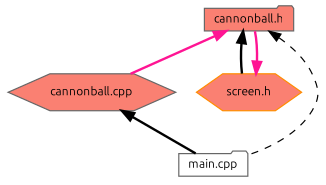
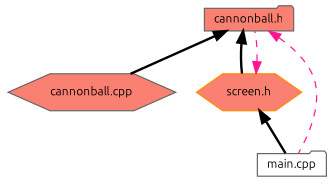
edge "cannonball.h" -> "screen.h": style bold -> dashed
edge "cannonball.cpp" -> "cannonball.h": color deeppink -> black
edge "main.cpp" -> "cannonball.h": color black -> deeppink
edge "main.cpp" -> "cannonball.cpp": now "main.cpp" -> "screen.h"
